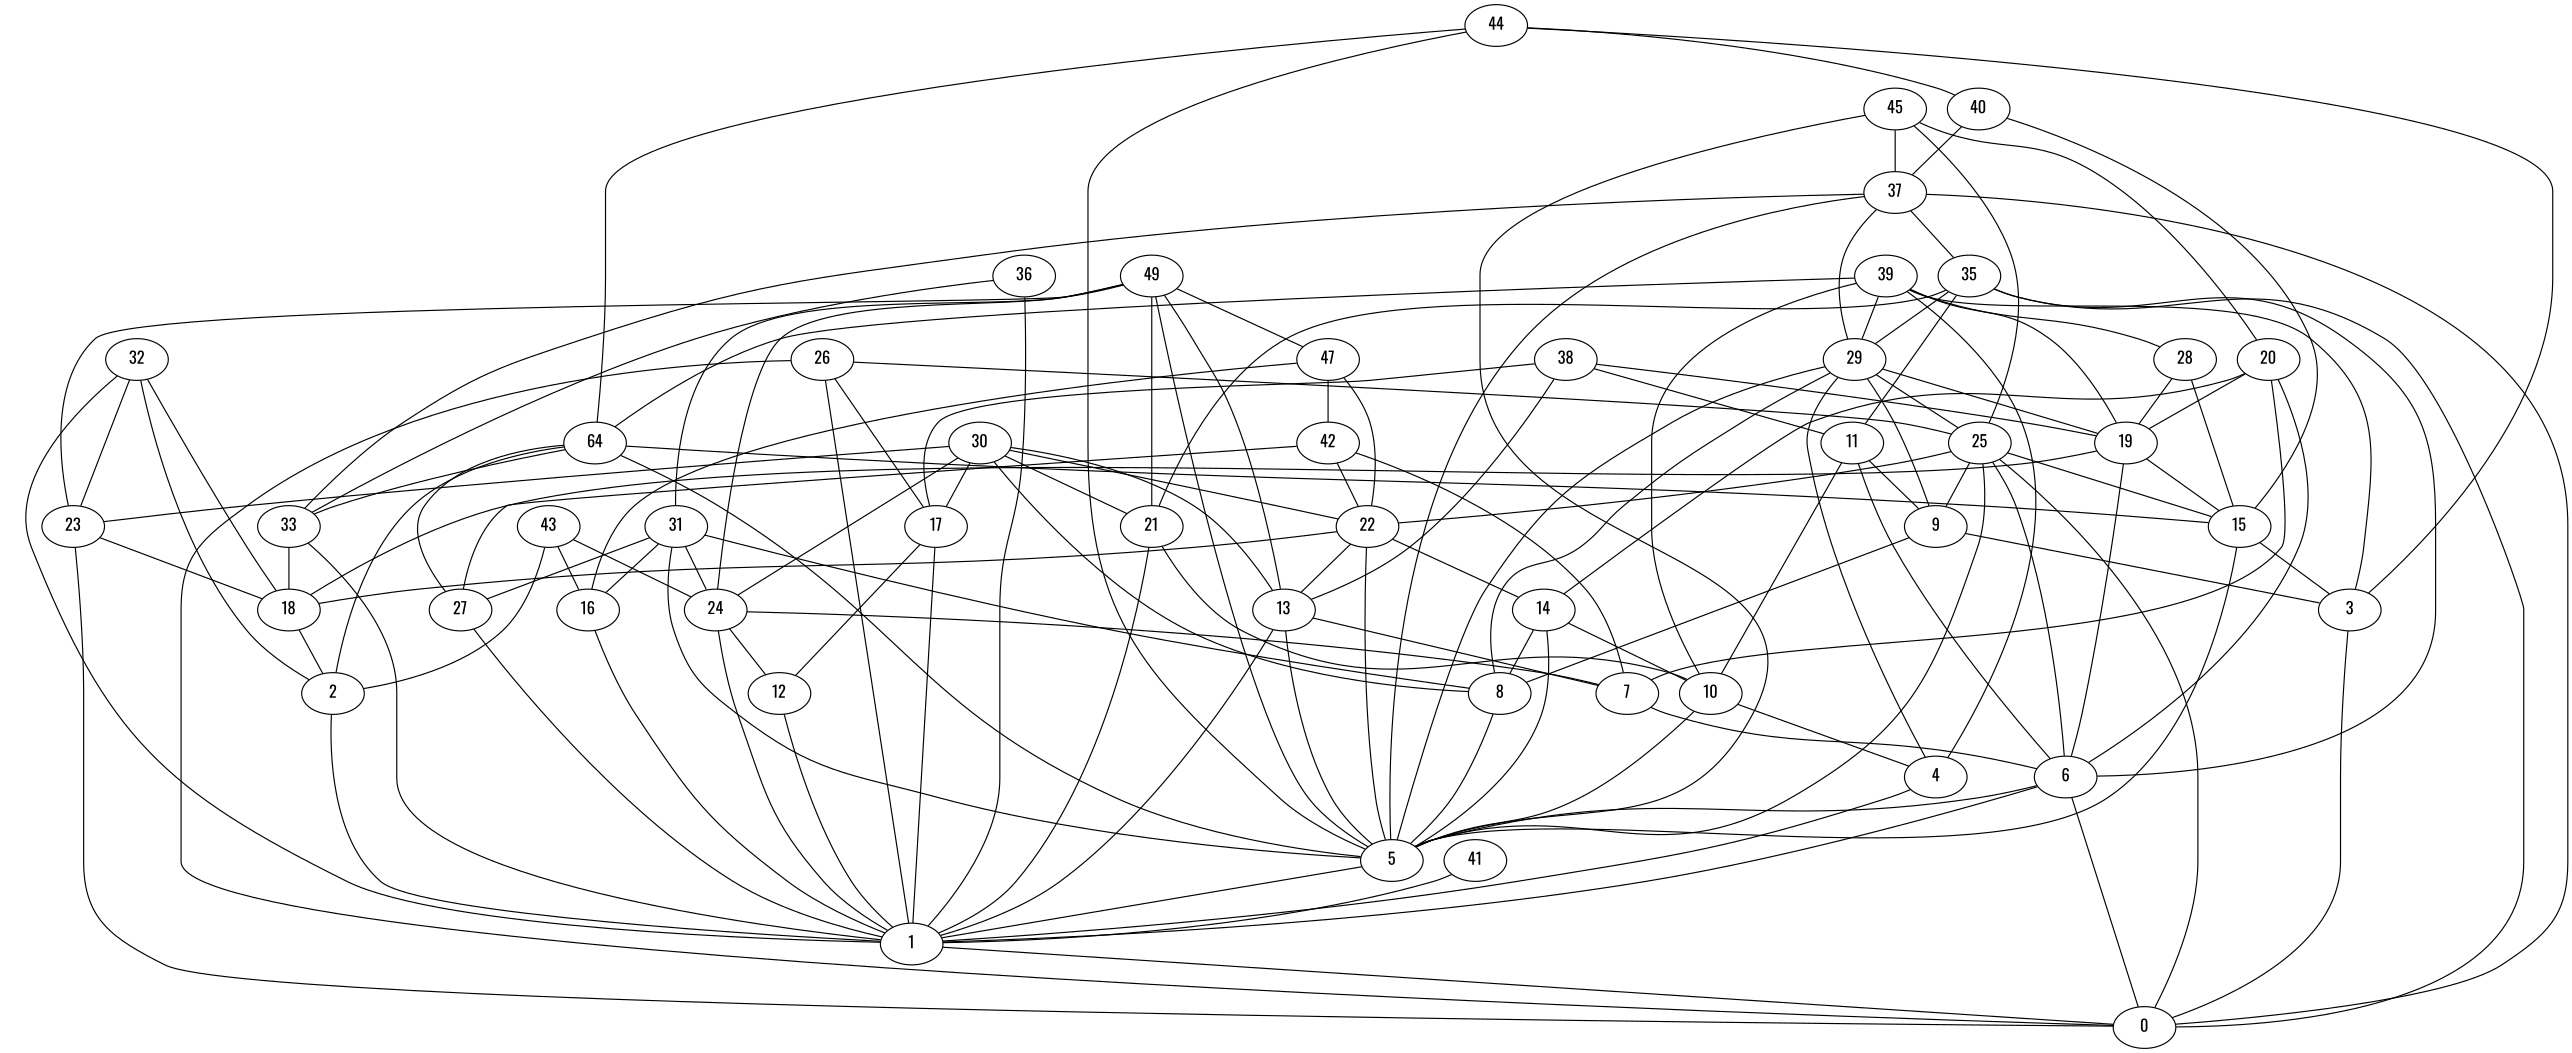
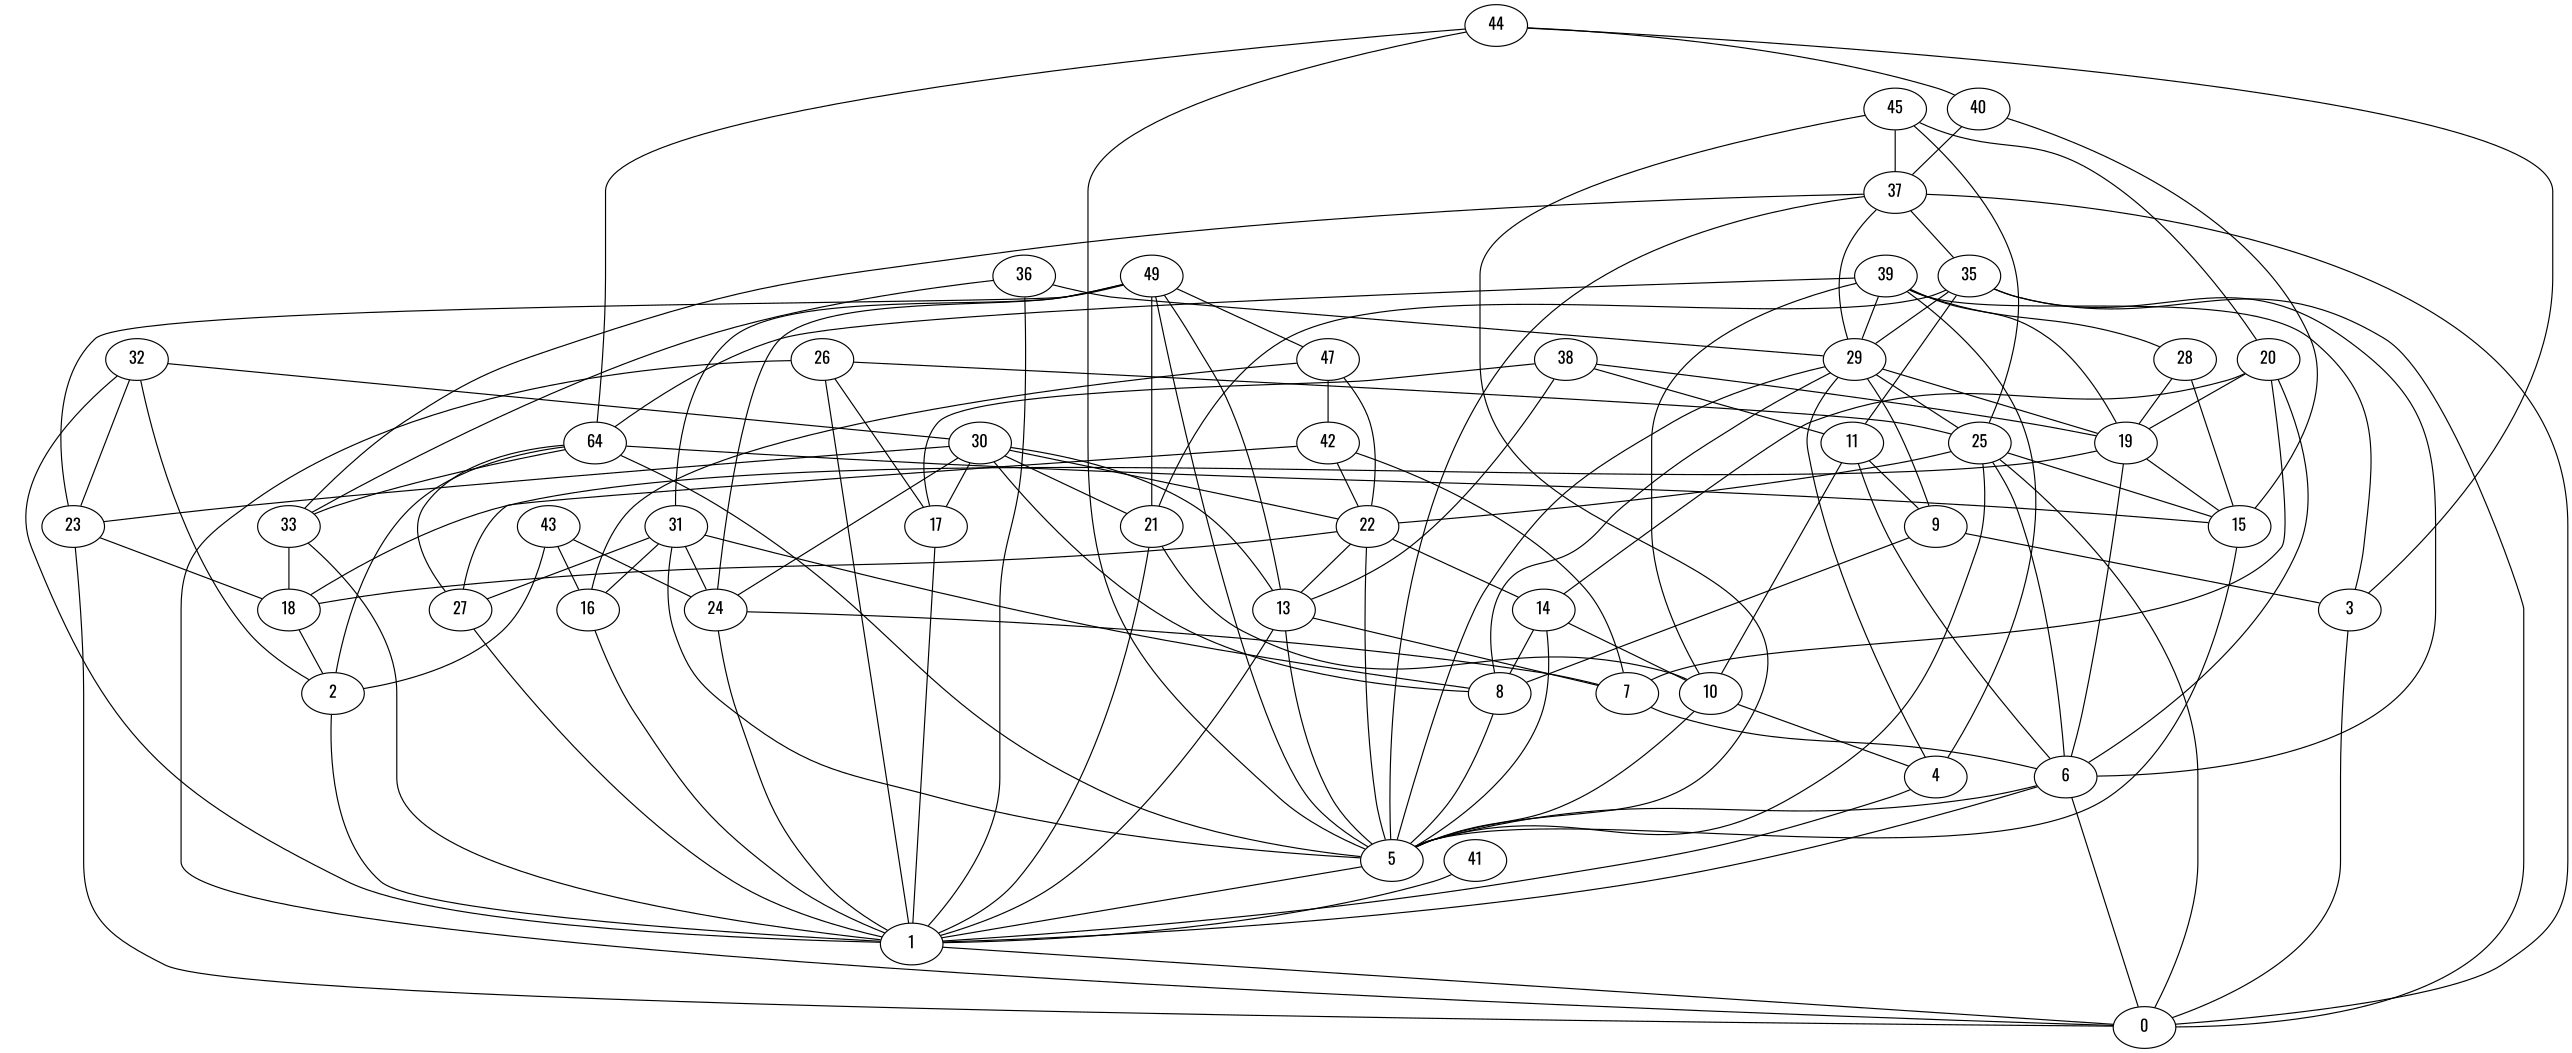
edge "36" -- "29": added
edge "25" -- "9": removed
edge "32" -- "18": now "32" -- "30"
edge "15" -- "3": removed
node "12": removed
